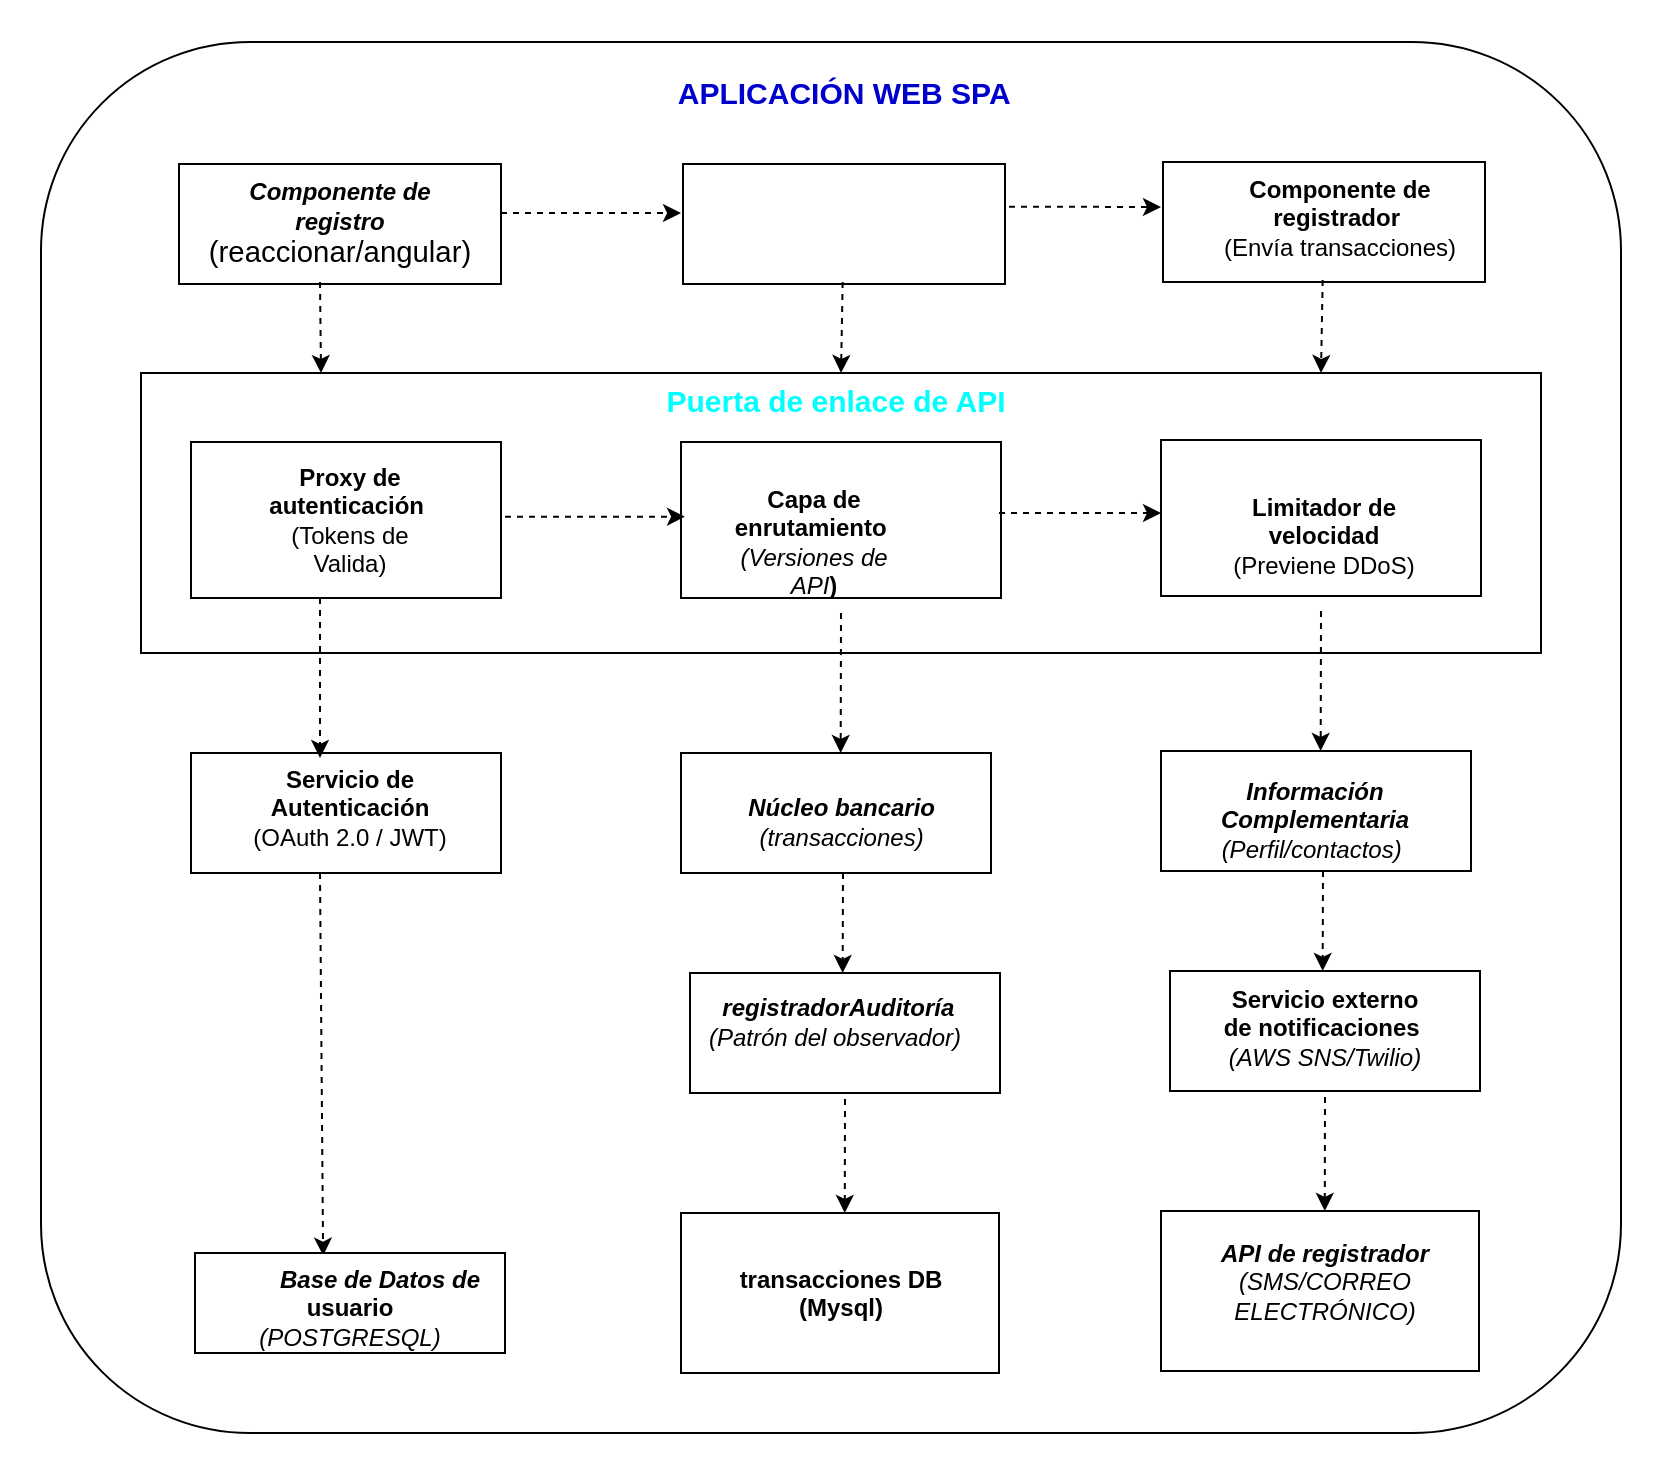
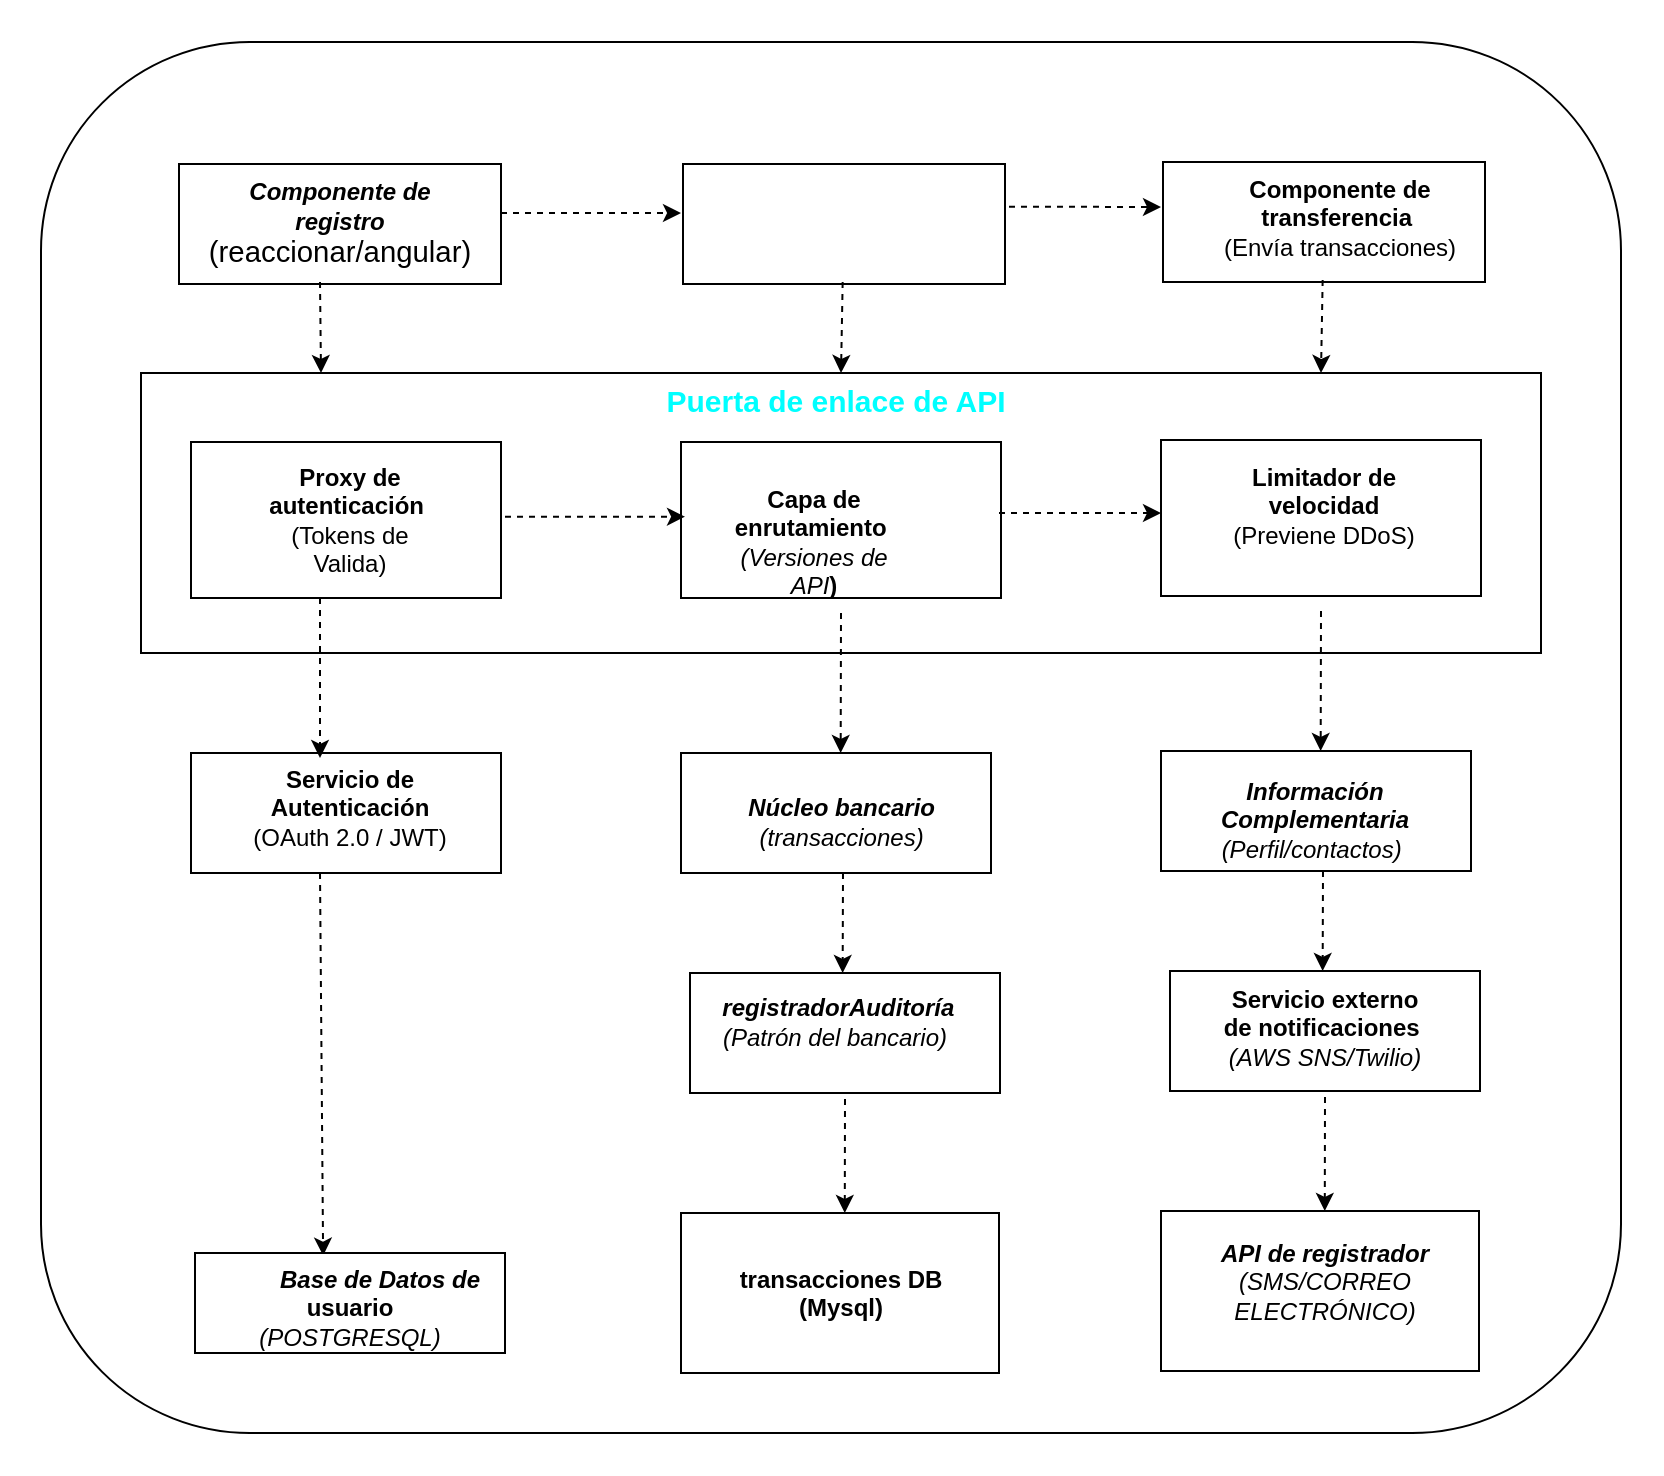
node "APLICACIÓN WEB SPA": removed
node "Componente de registrador (Envía transacciones)": label "Componente de registrador (Envía transacciones)" -> "Componente de transferencia (Envía transacciones)"
node "Limitador de velocidad (Previene DDoS)": moved (1325, 521) -> (1325, 491)
node "registradorAuditoría (Patrón del observador)": label "registradorAuditoría (Patrón del observador)" -> "registradorAuditoría (Patrón del bancario)"
